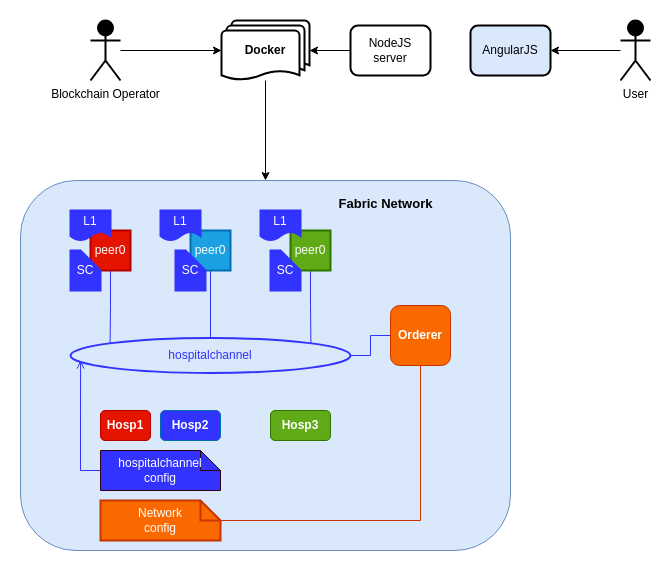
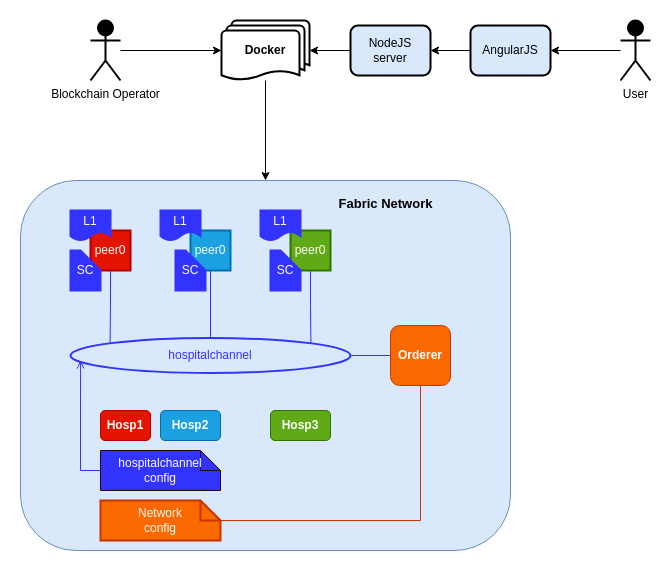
node "NodeJS server": fillcolor #ffffff -> #dae8fc
edge "AngularJS" -> "NodeJS server": added
node "Orderer": moved (421, 336) -> (421, 356)
node "Hosp2": fillcolor #3333ff -> #1ba1e2
